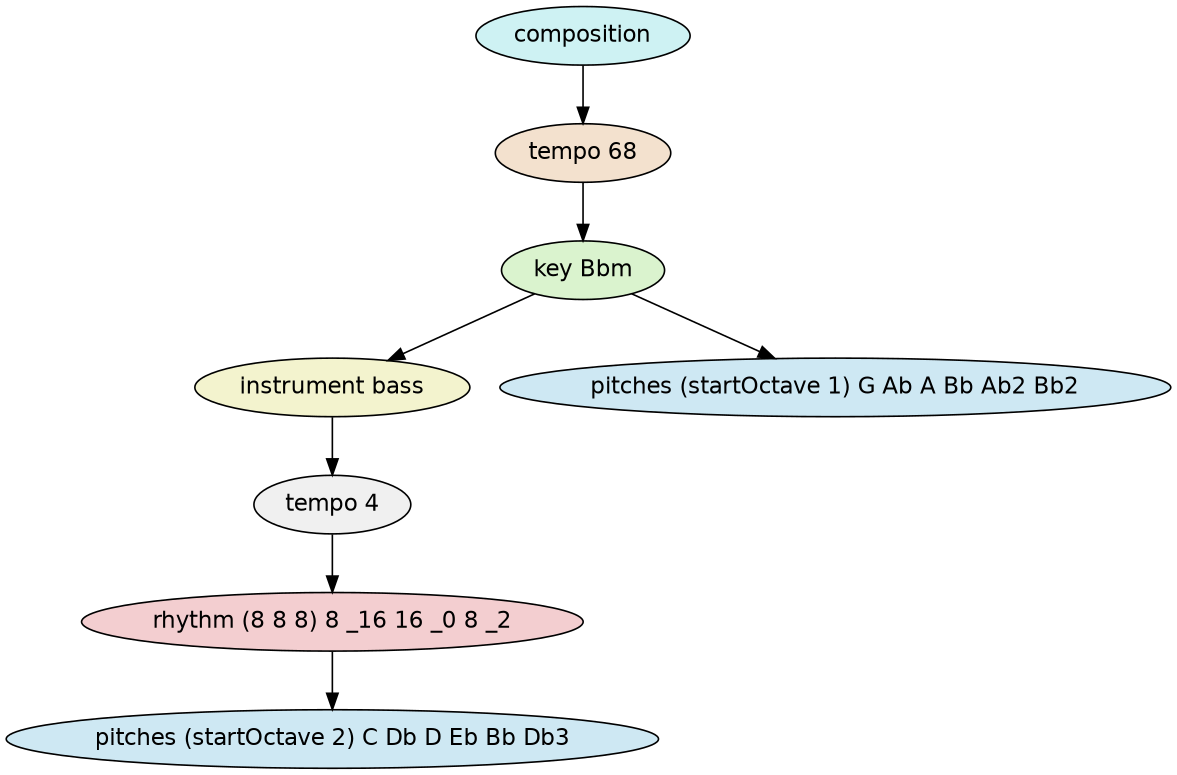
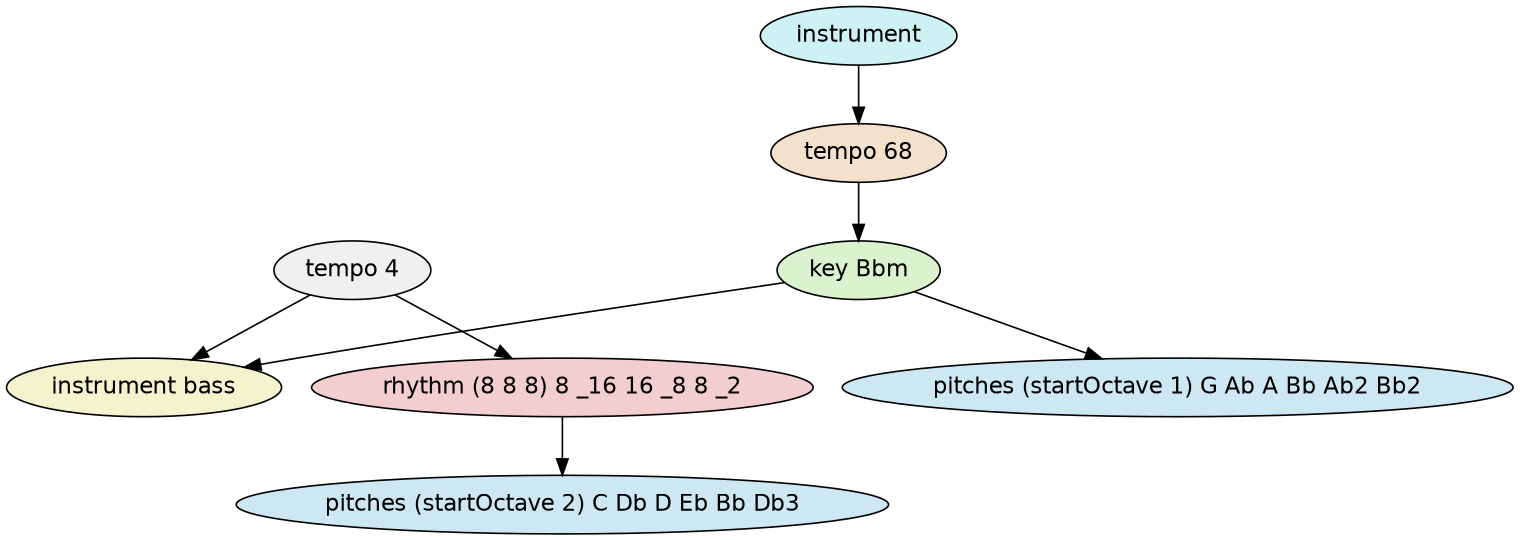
node "composition": label "composition" -> "instrument"
edge "instrument bass" -> "tempo 4": reversed
node "rhythm (8 8 8) 8 _16 16 _0 8 _2": label "rhythm (8 8 8) 8 _16 16 _0 8 _2" -> "rhythm (8 8 8) 8 _16 16 _8 8 _2"
